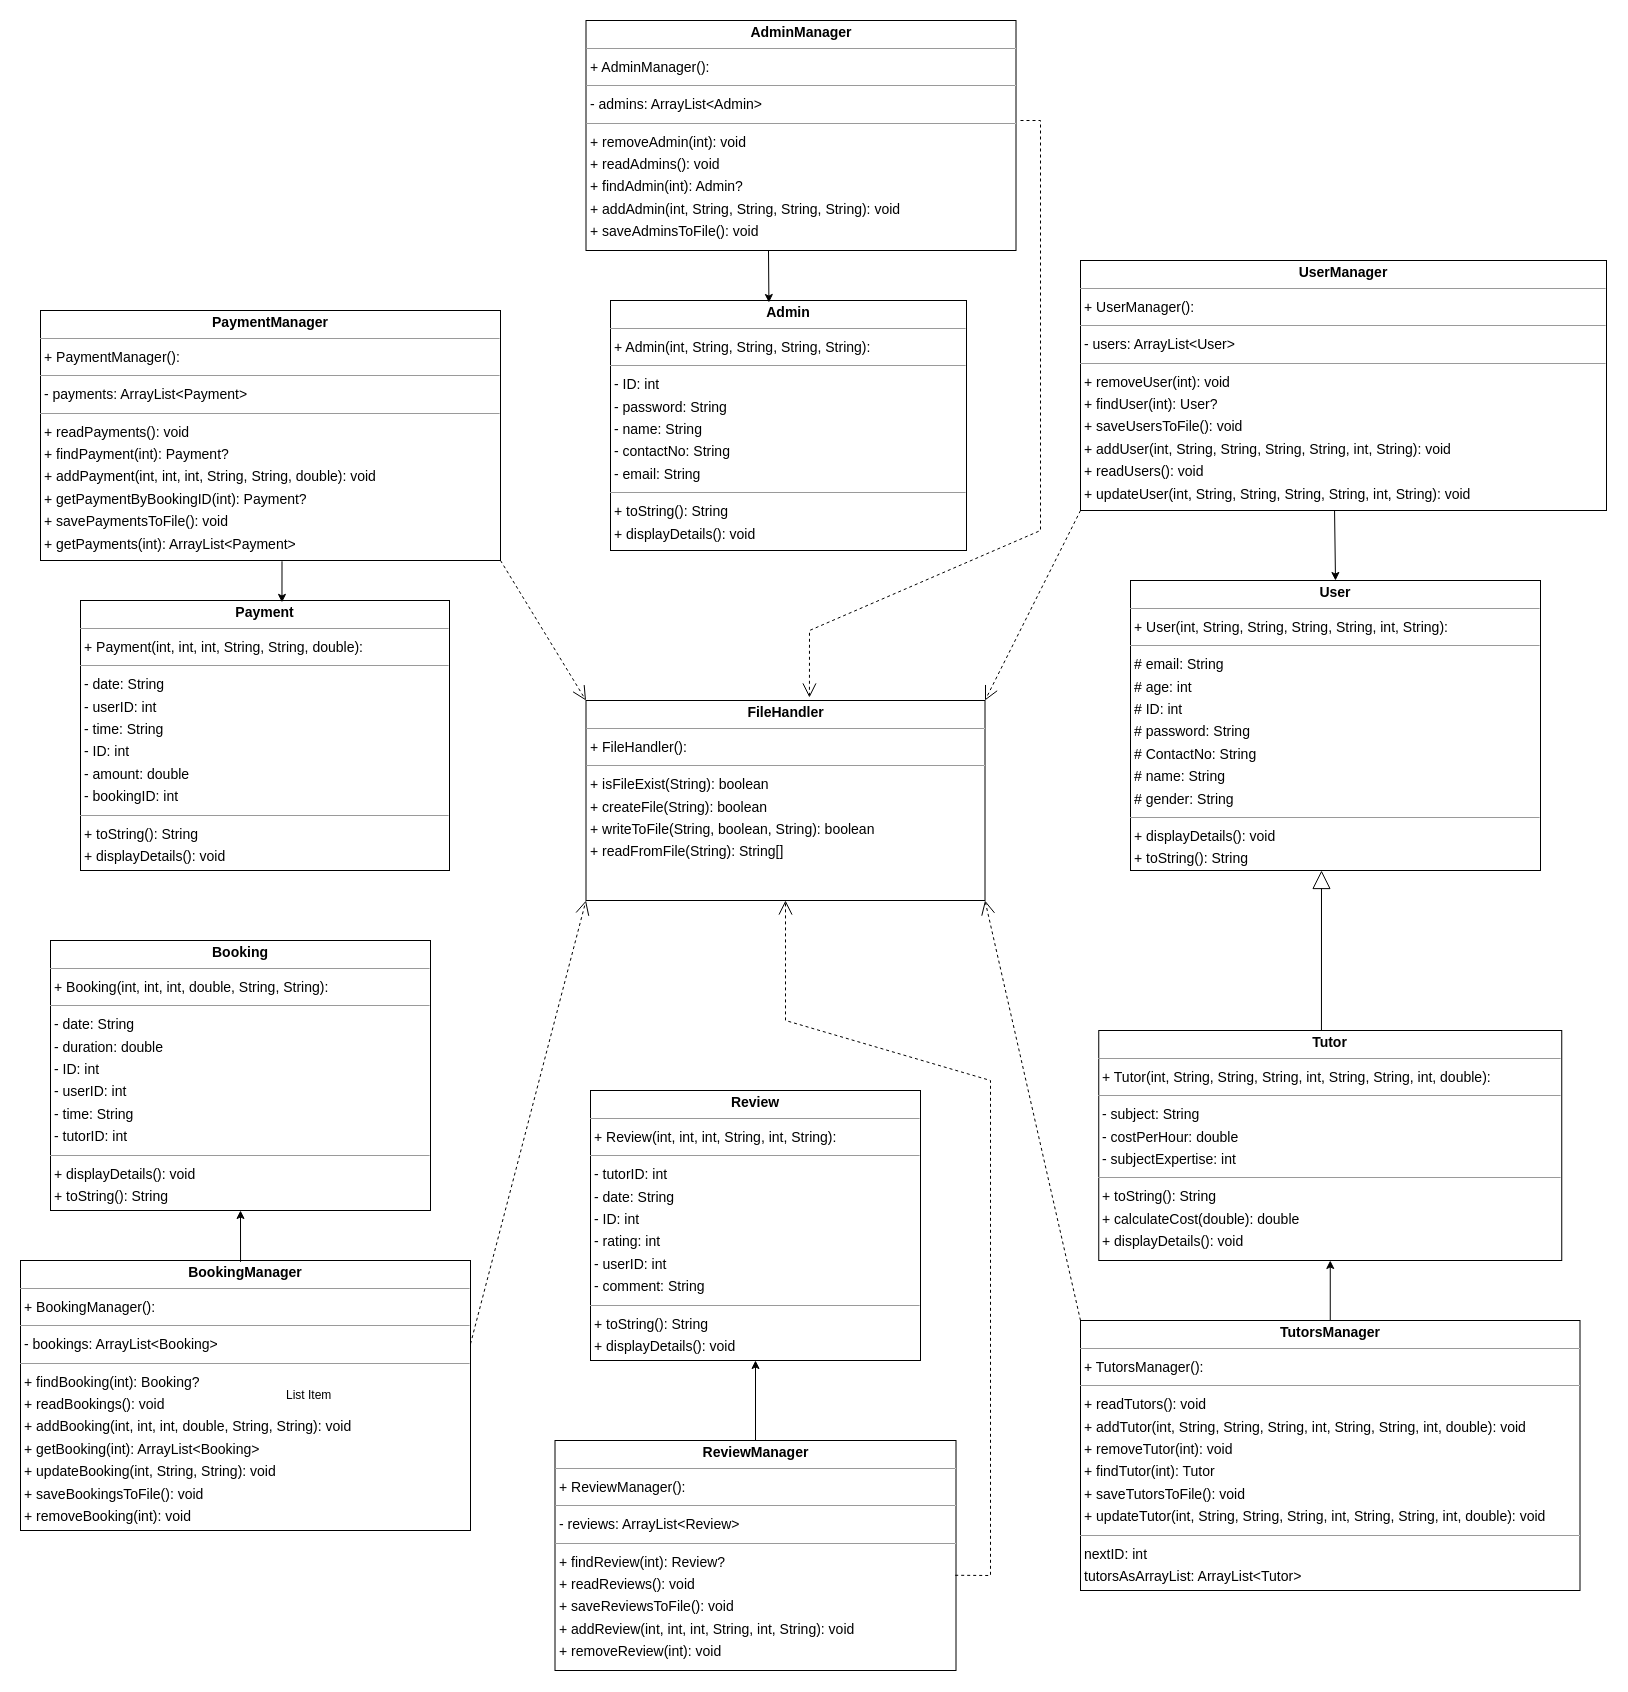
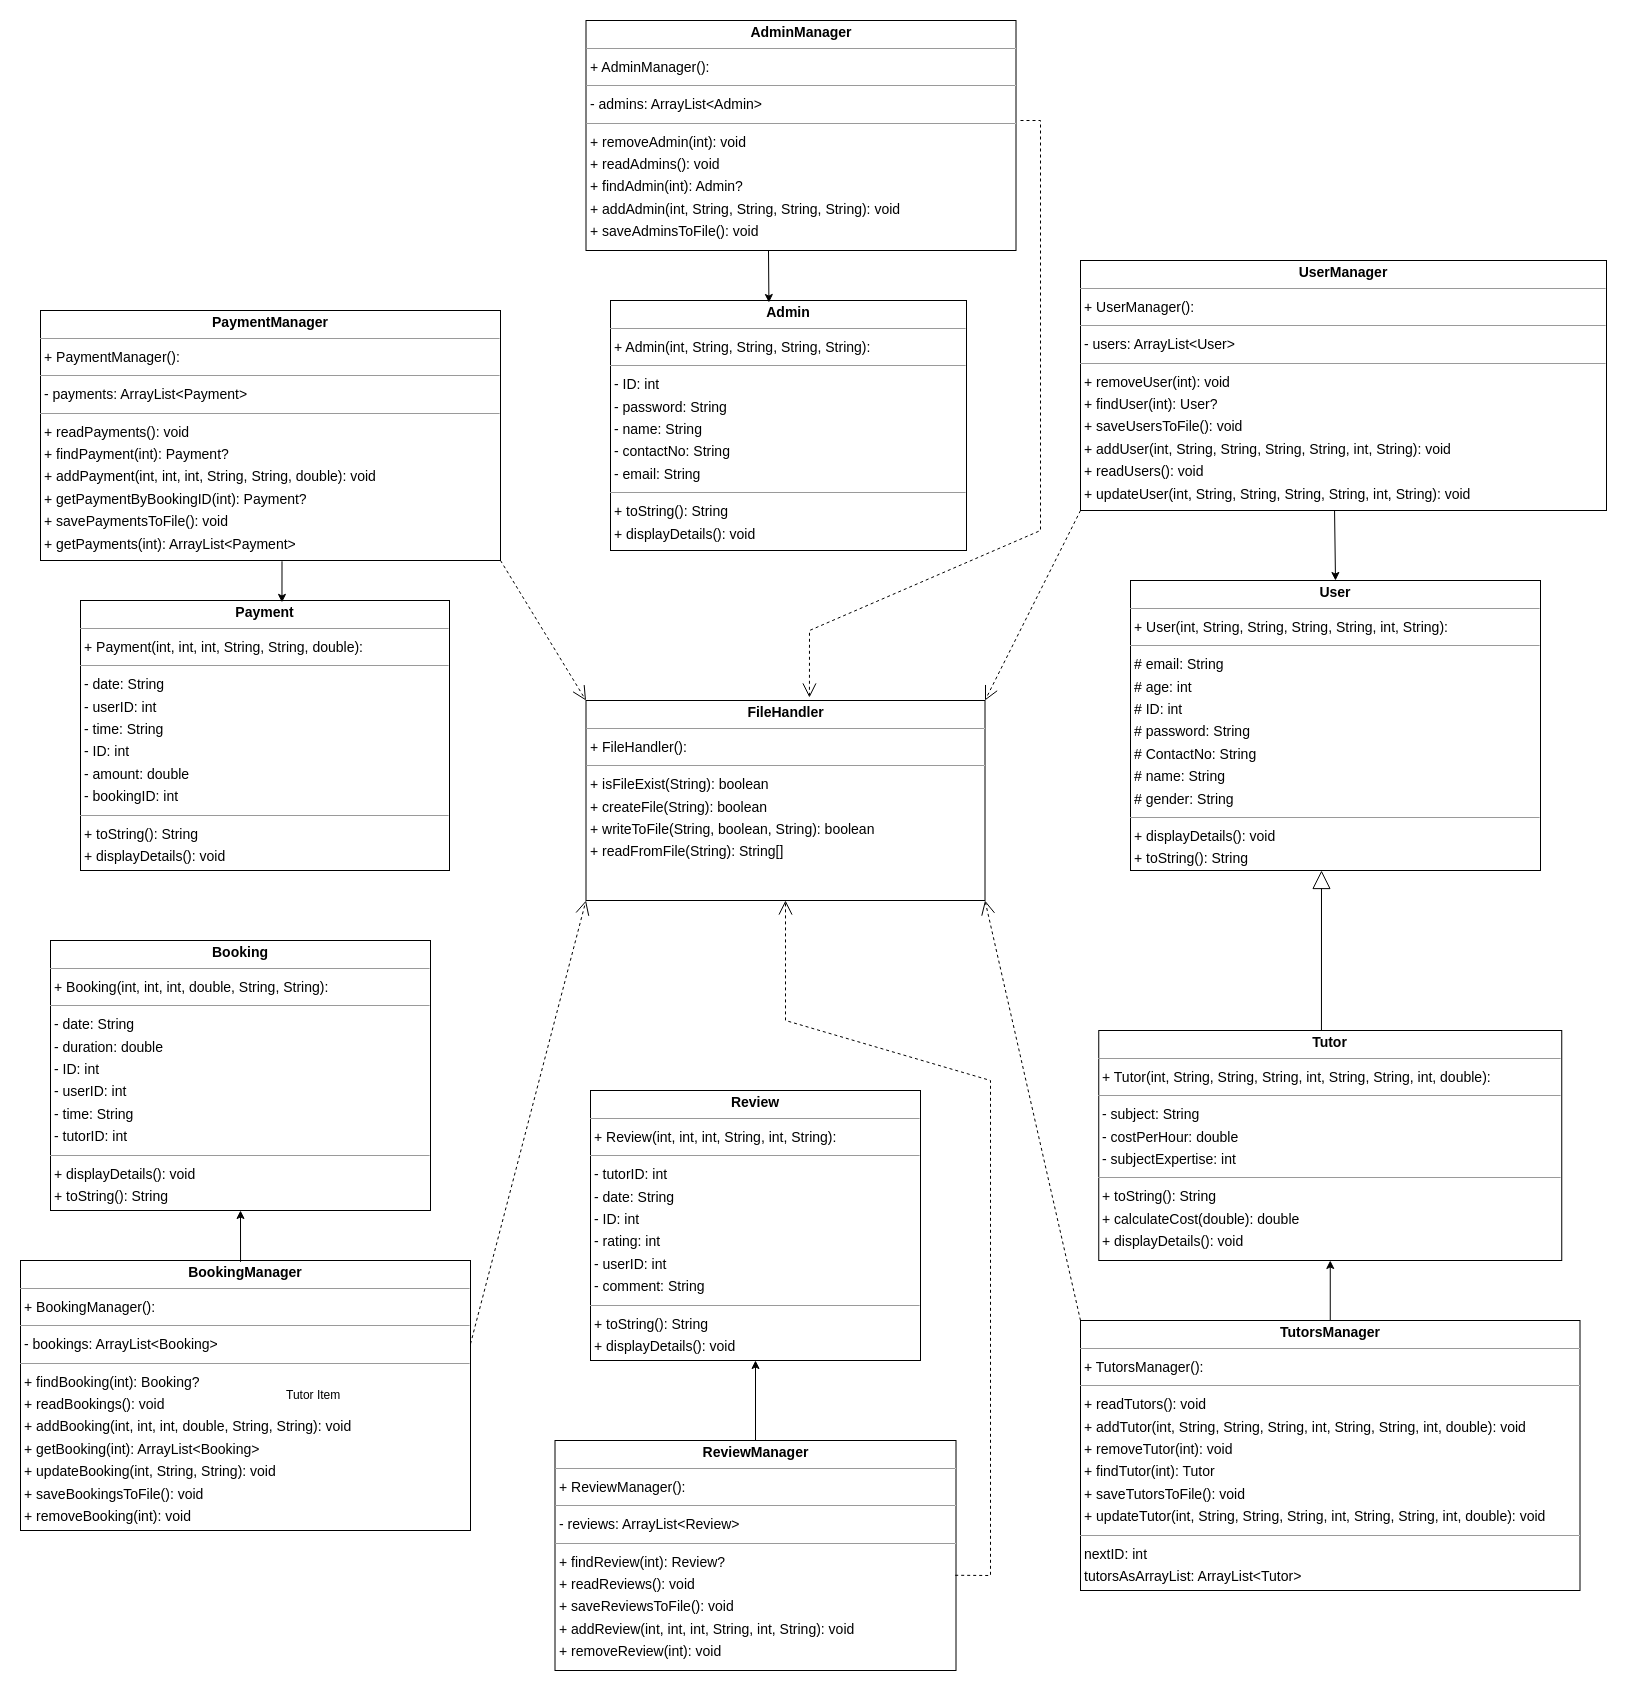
node "List Item": label "List Item" -> "Tutor Item"
